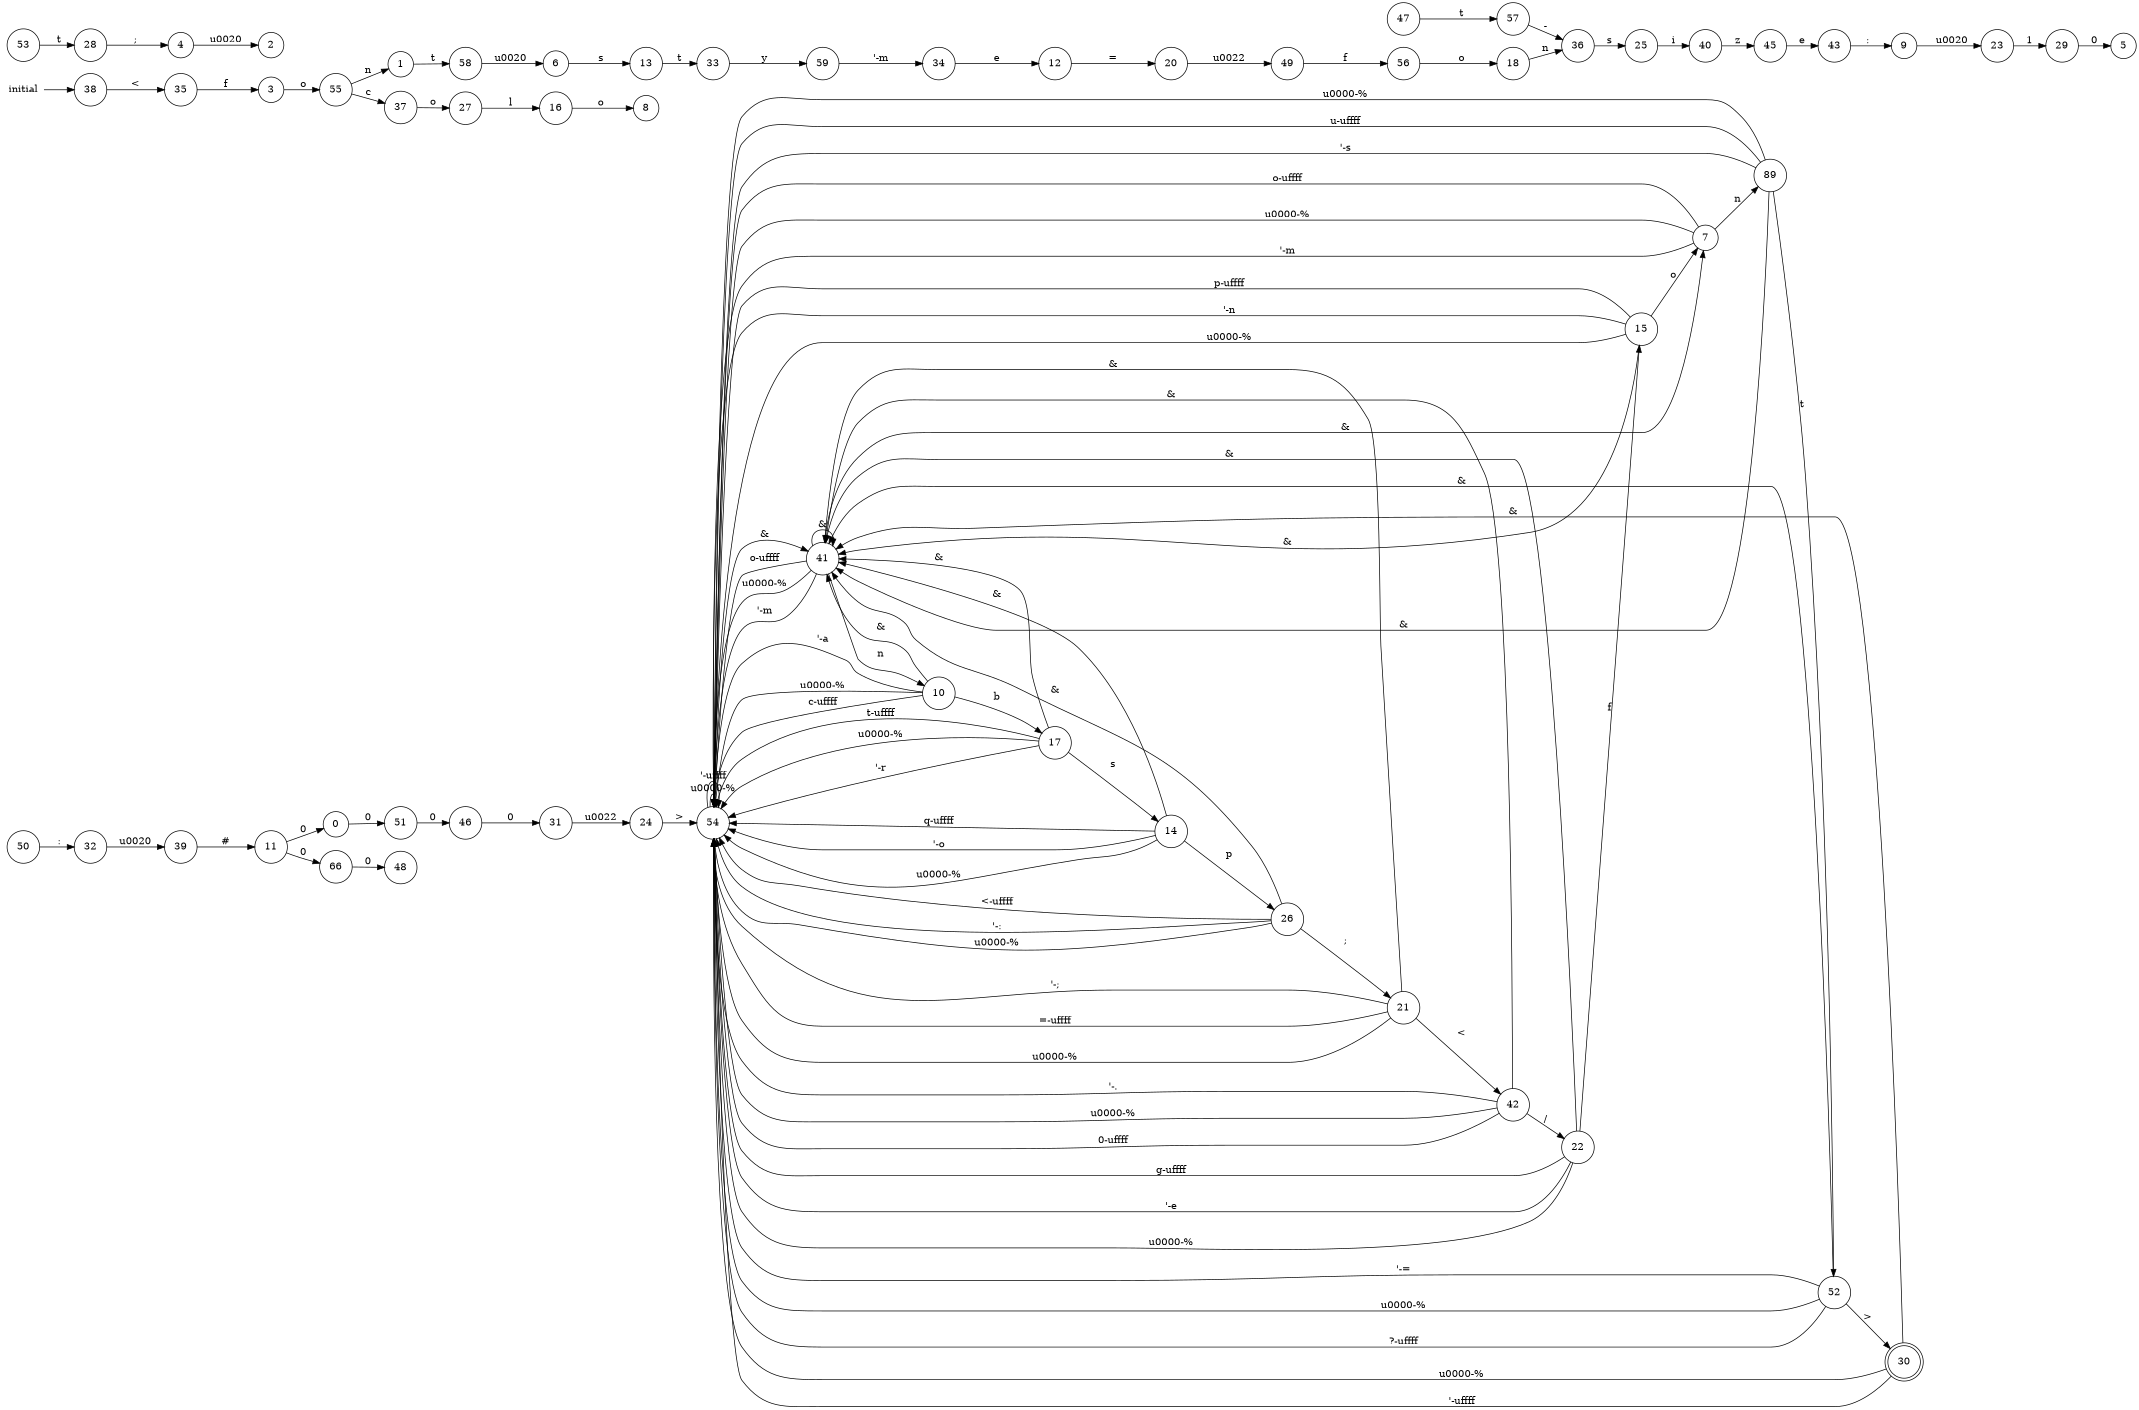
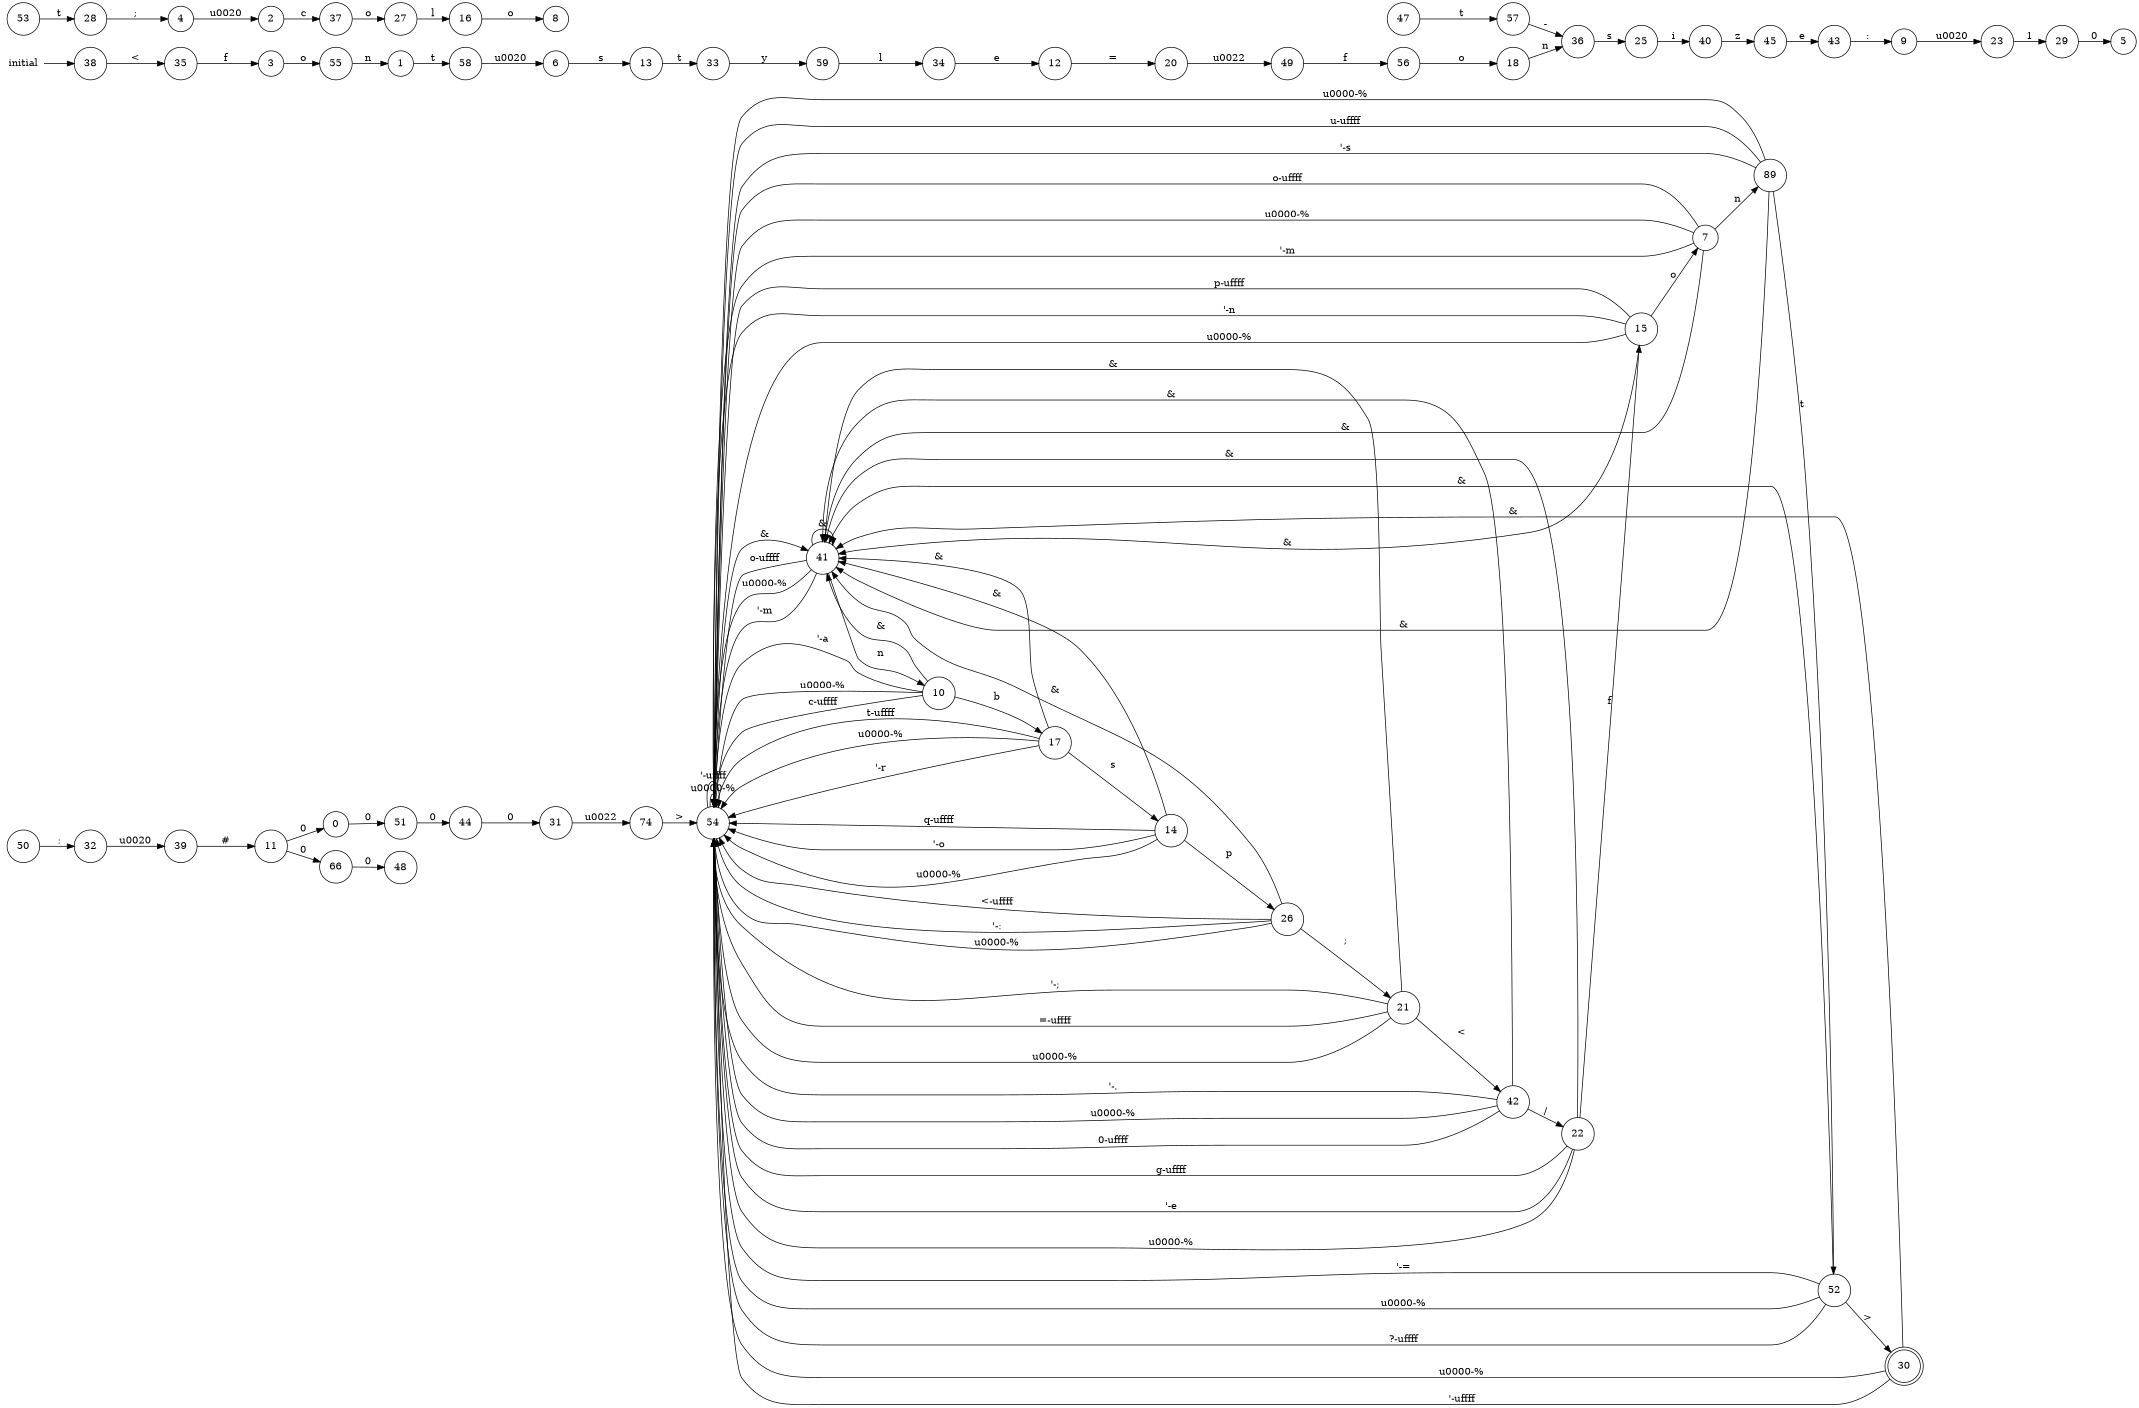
edge "59" -> "34": label "'-m" -> "l"
edge "55" -> "37": now "2" -> "37"
edge "41" -> "7": reversed
node "46": label "46" -> "44"
node "24": label "24" -> "74"
